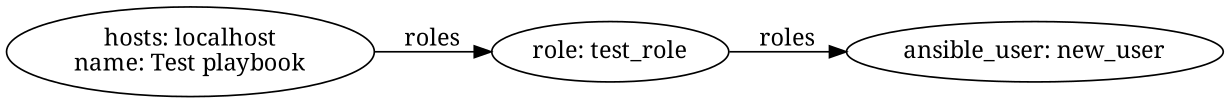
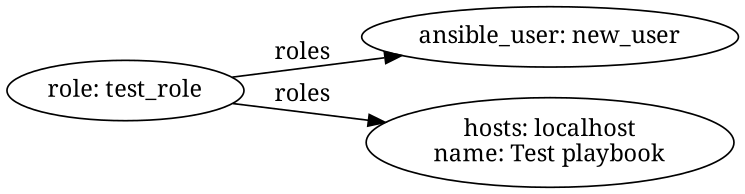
edge "hosts: localhost name: Test playbook" -> "role: test_role": reversed
